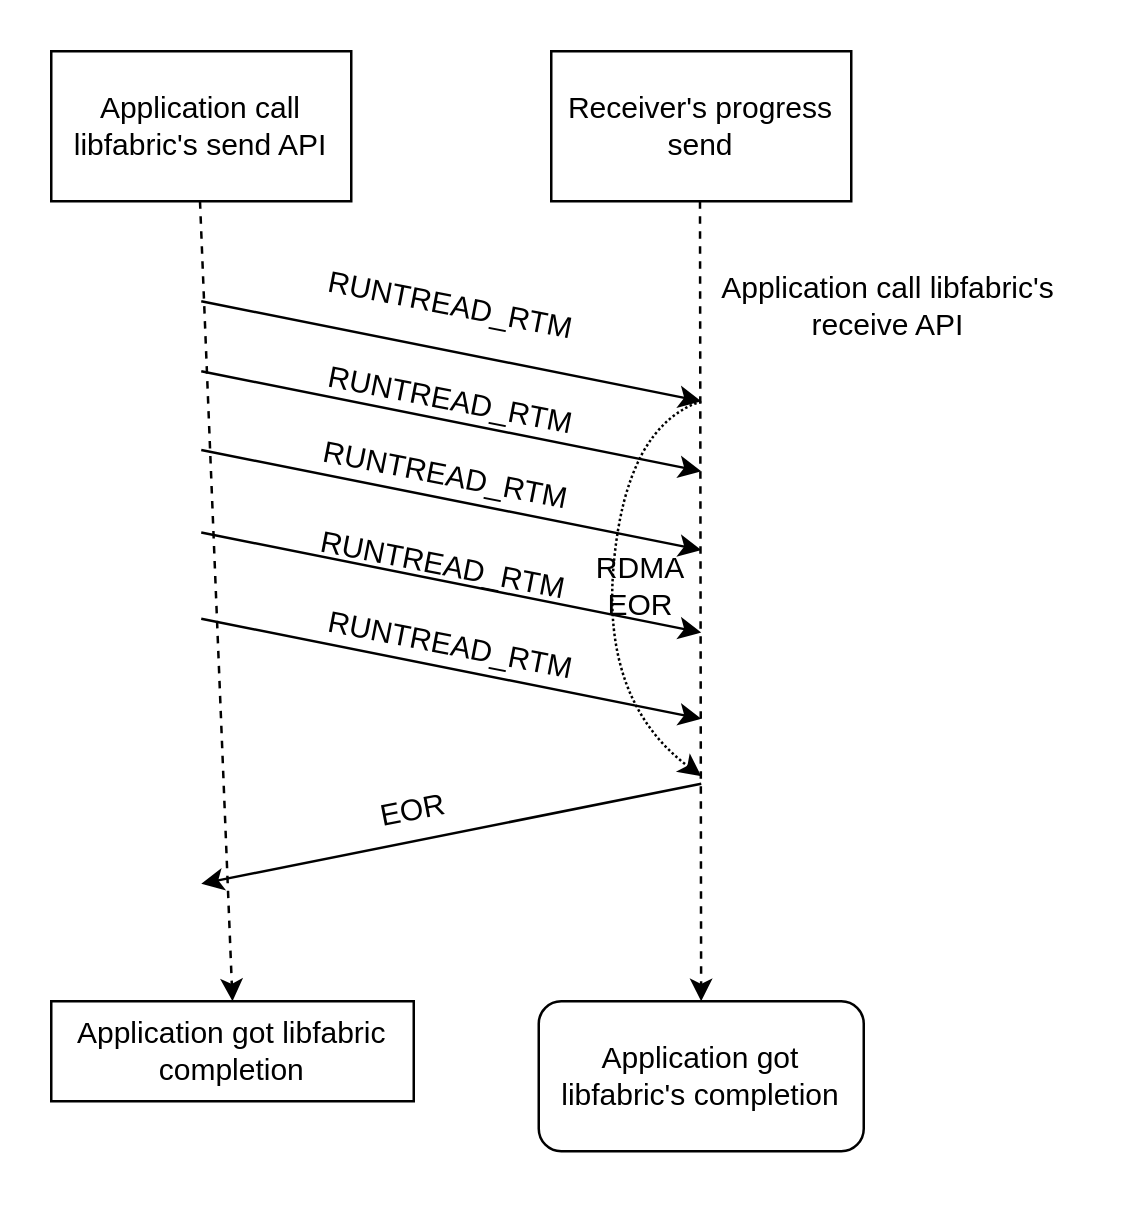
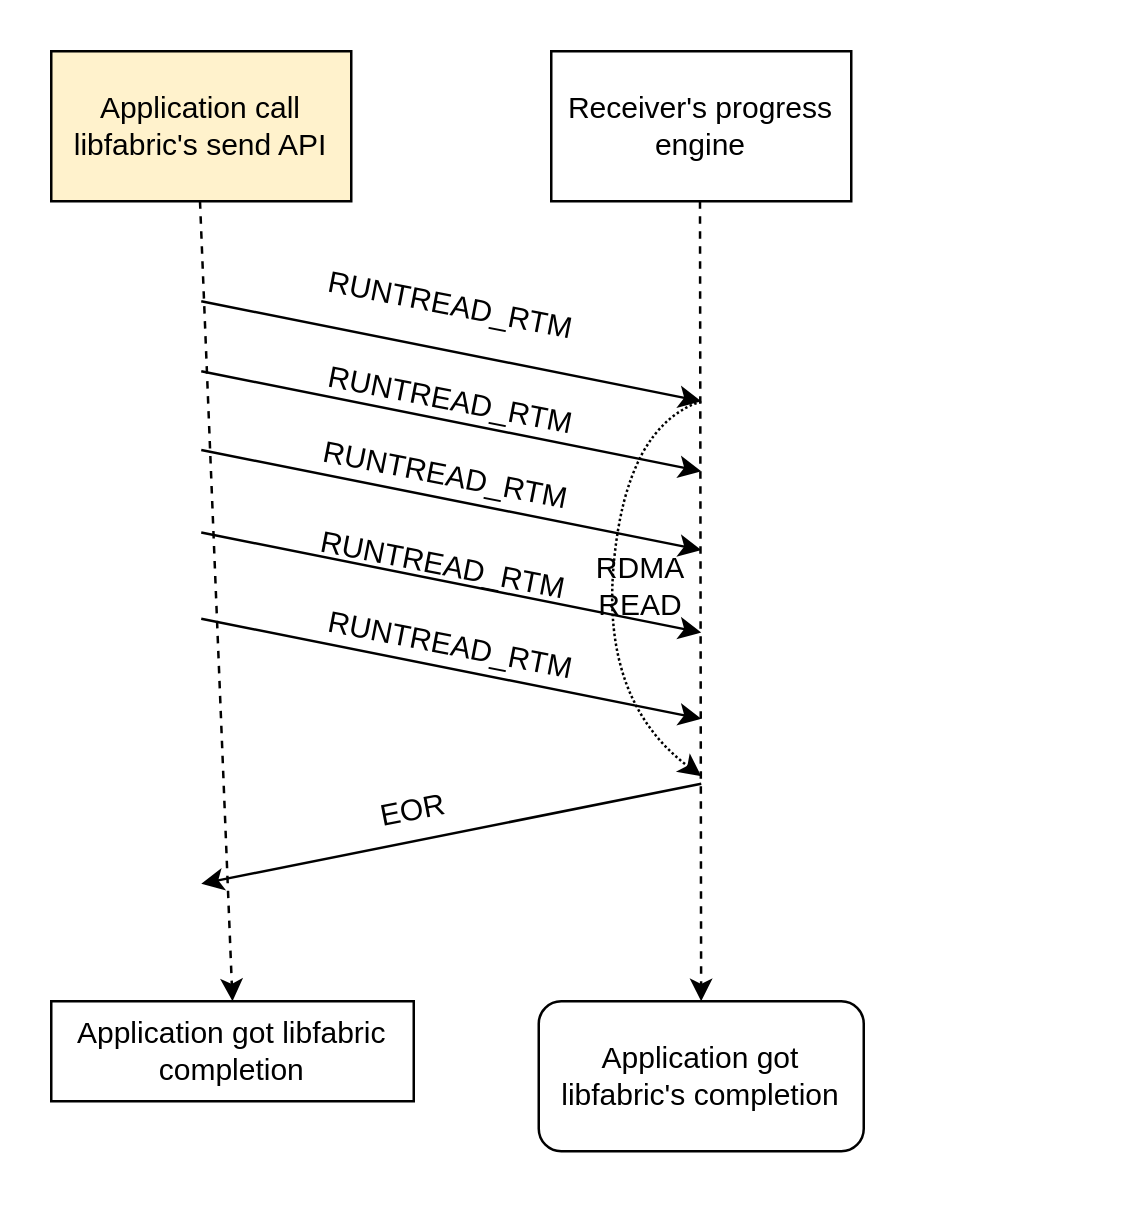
node "Application call libfabric's send API": fillcolor #ffffff -> #fff2cc
node "Receiver's progress send": label "Receiver's progress send" -> "Receiver's progress engine"
node "Application call libfabric's receive API": removed
node "RDMA EOR": label "RDMA EOR" -> "RDMA READ"
